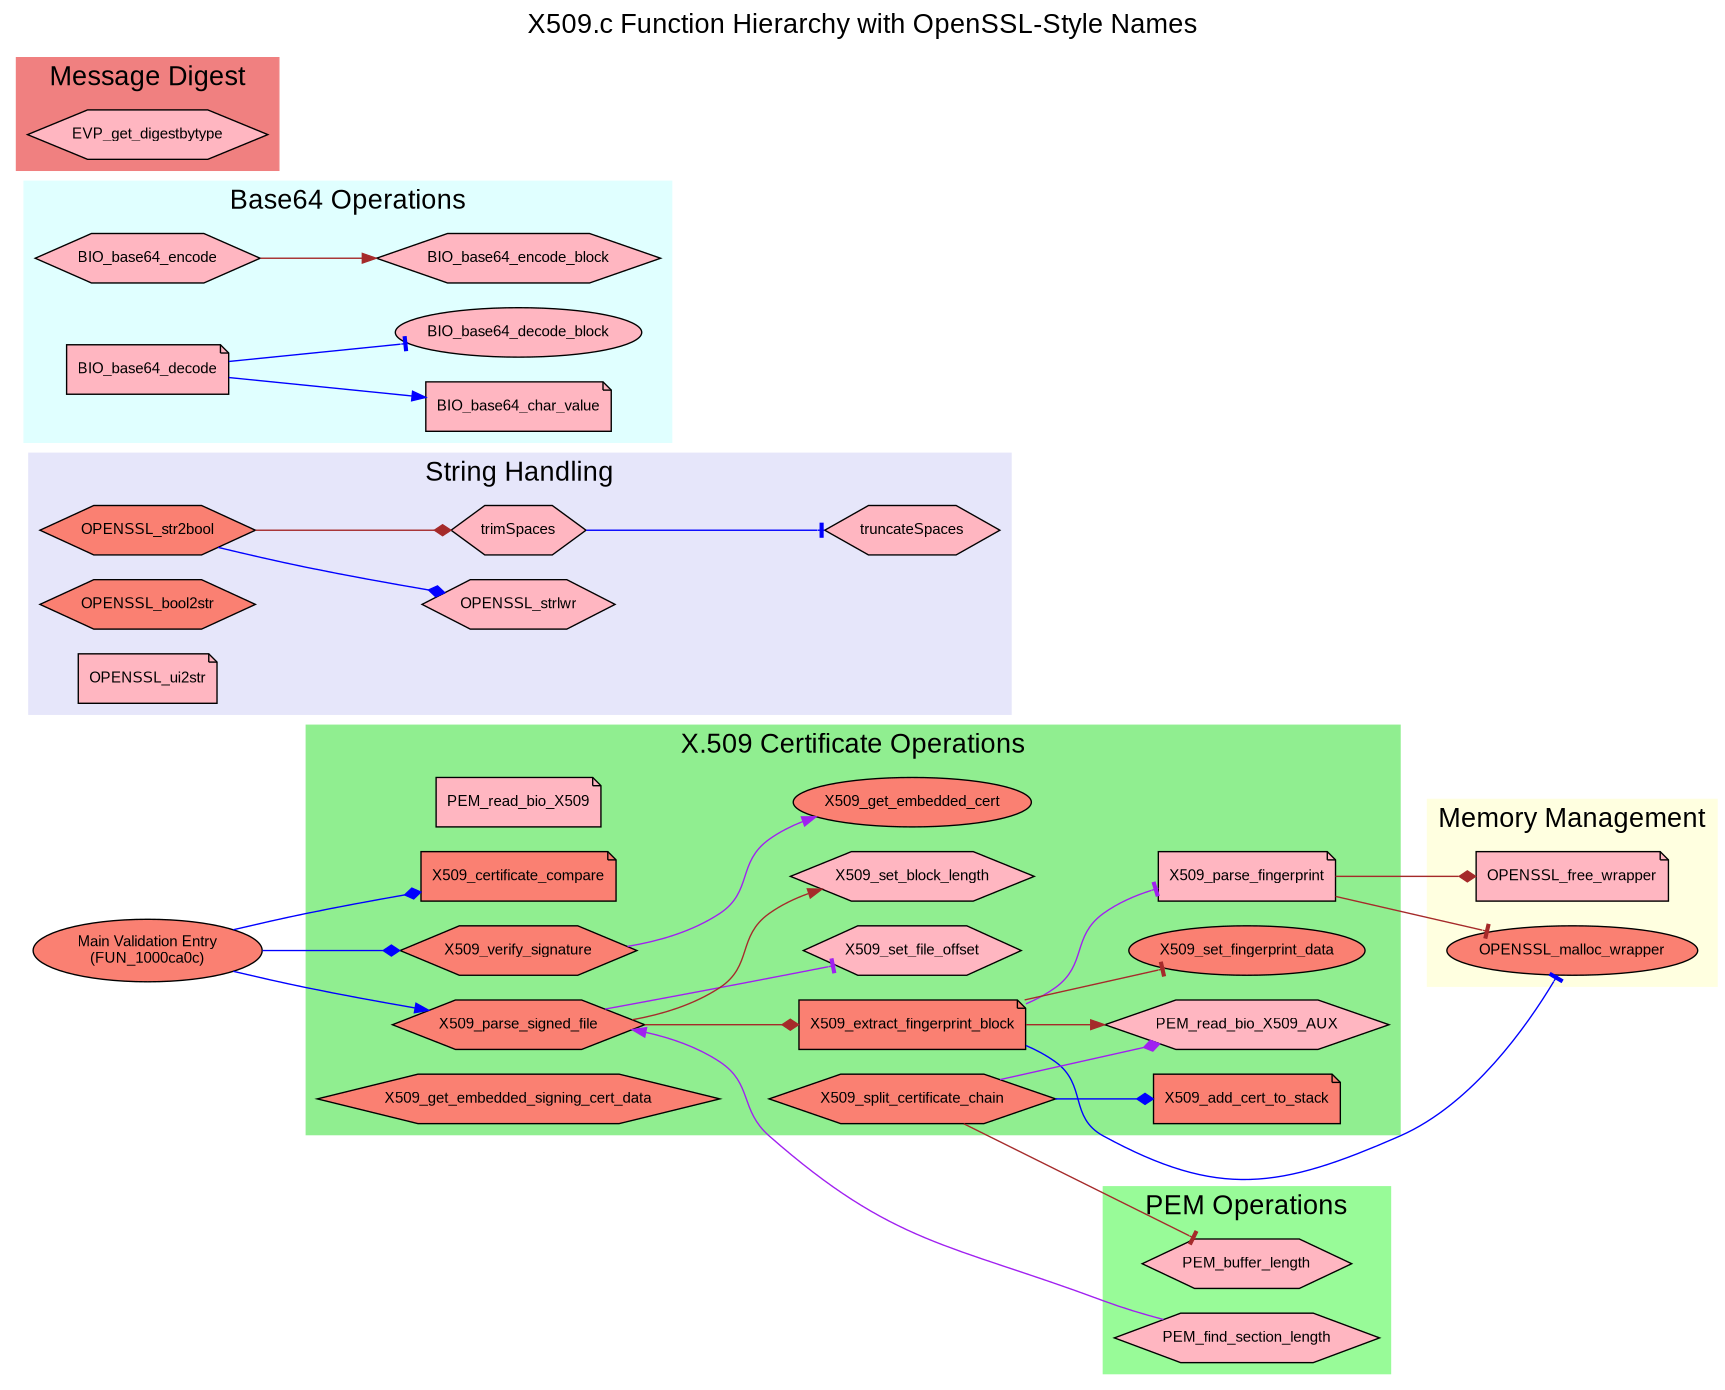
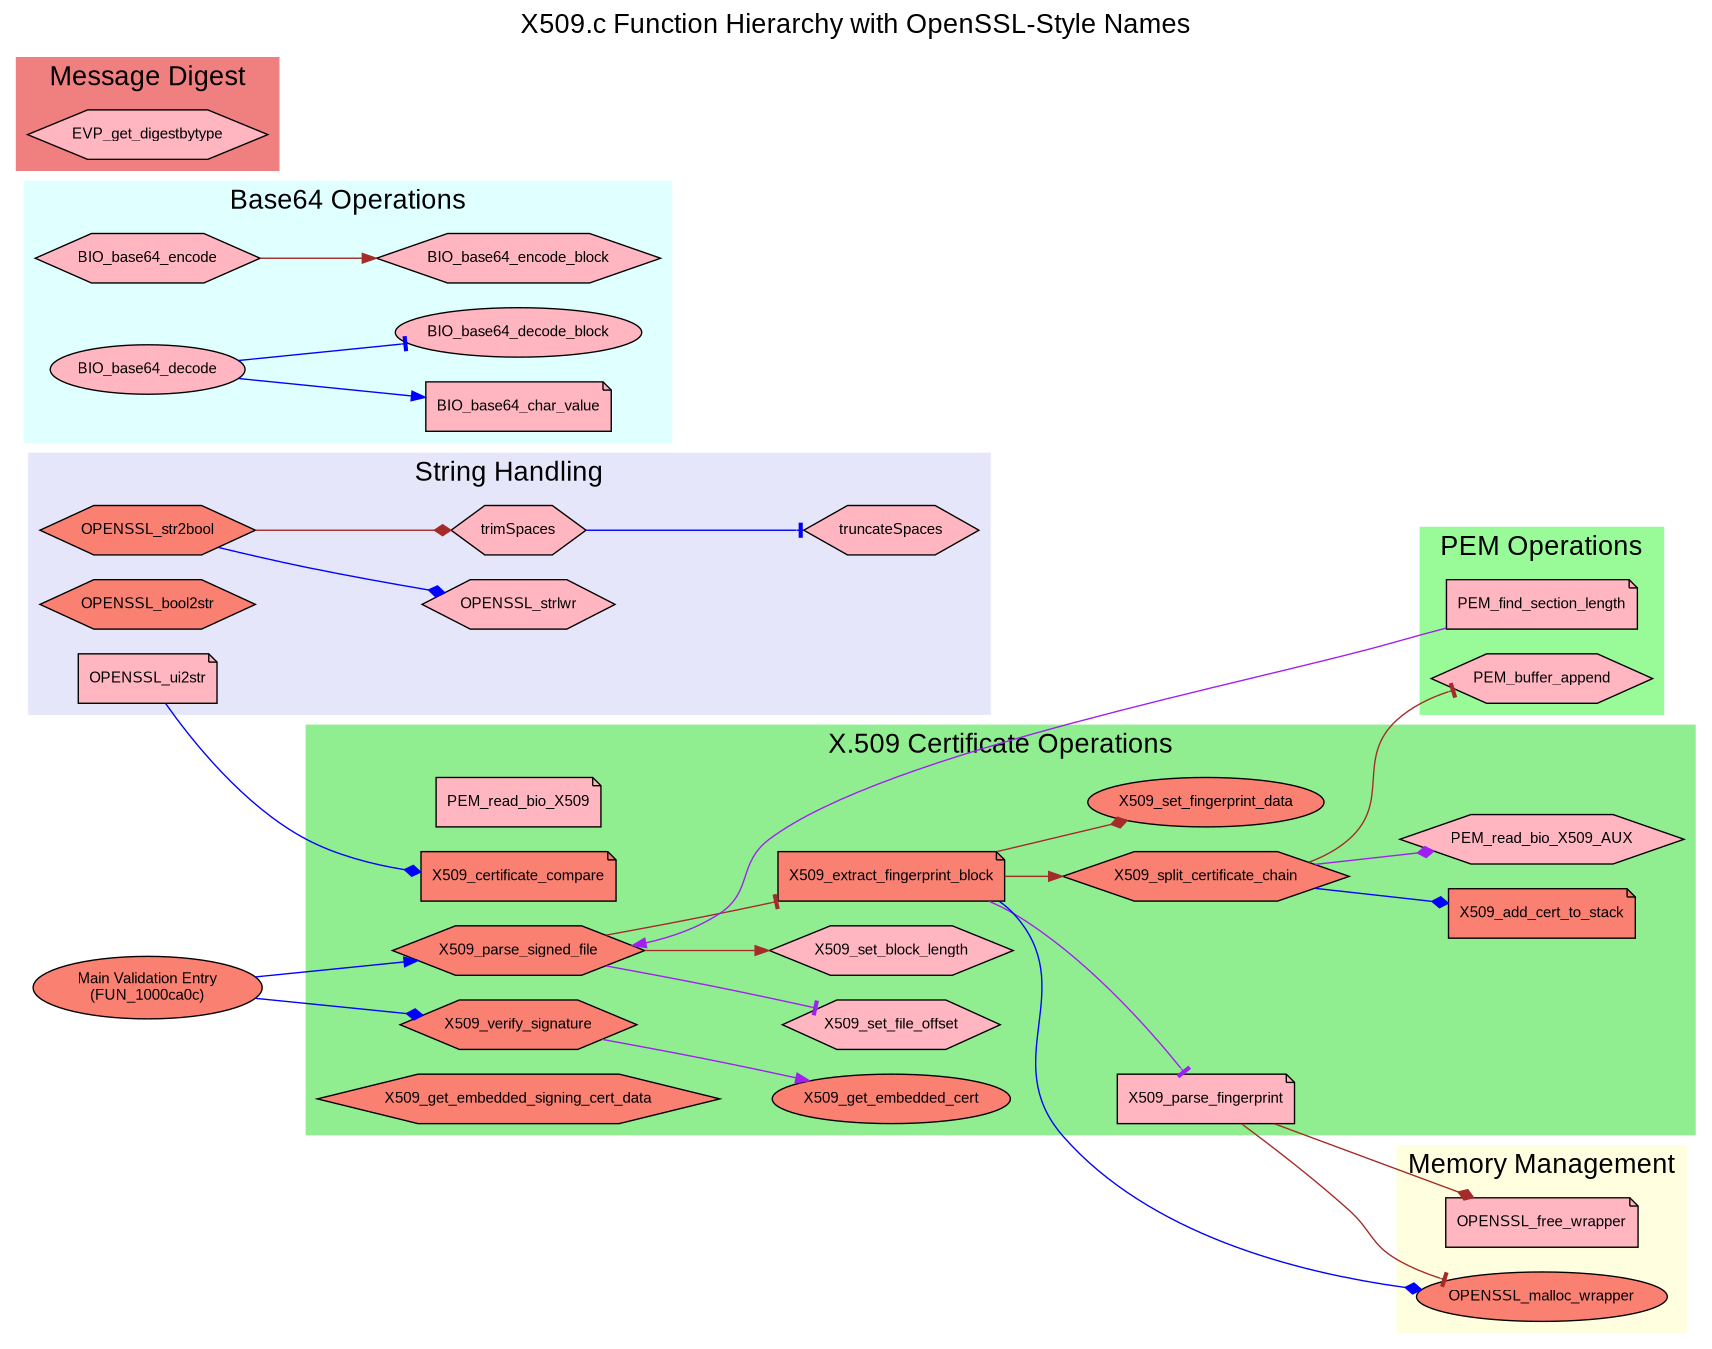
node "BIO_base64_decode": shape note -> ellipse
edge "Main Validation Entry (FUN_1000ca0c)" -> "X509_certificate_compare": now "OPENSSL_ui2str" -> "X509_certificate_compare"
edge "X509_extract_fingerprint_block" -> "X509_set_fingerprint_data": arrowhead tee -> diamond
edge "X509_parse_signed_file" -> "X509_extract_fingerprint_block": arrowhead diamond -> tee
edge "X509_extract_fingerprint_block" -> "PEM_read_bio_X509_AUX": now "X509_extract_fingerprint_block" -> "X509_split_certificate_chain"
edge "X509_extract_fingerprint_block" -> "OPENSSL_malloc_wrapper": arrowhead tee -> diamond
node "PEM_buffer_length": label "PEM_buffer_length" -> "PEM_buffer_append"
node "PEM_find_section_length": shape hexagon -> note
